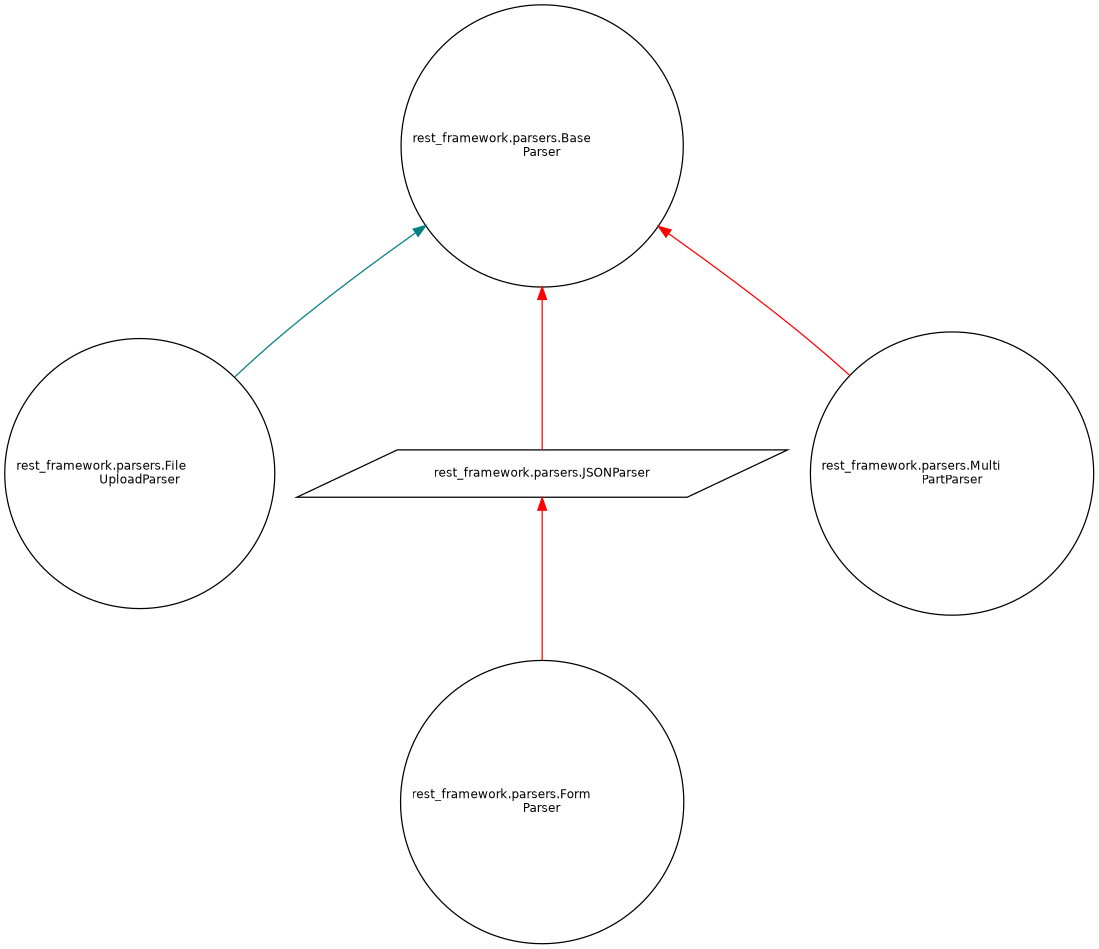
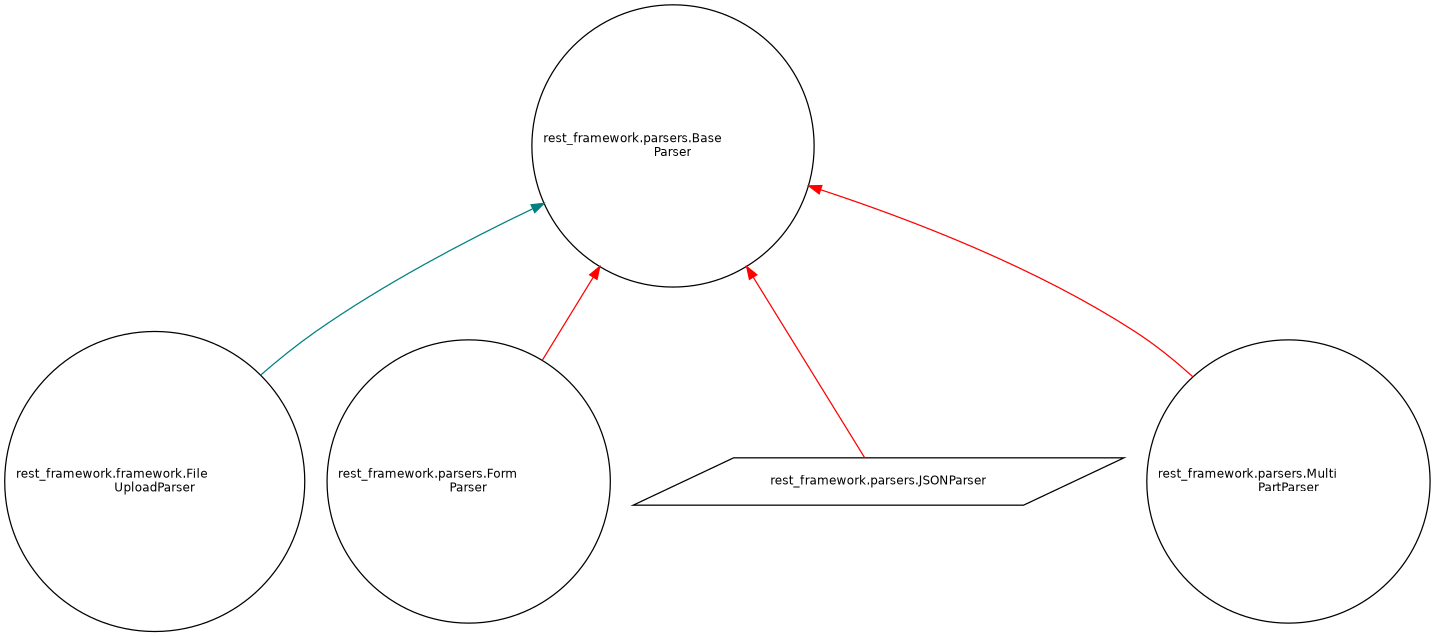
node "rest_framework.parsers.File UploadParser": label "rest_framework.parsers.File UploadParser" -> "rest_framework.framework.File UploadParser"
edge "rest_framework.parsers.Form Parser" -> "rest_framework.parsers.JSONParser": now "rest_framework.parsers.Form Parser" -> "rest_framework.parsers.Base Parser"
